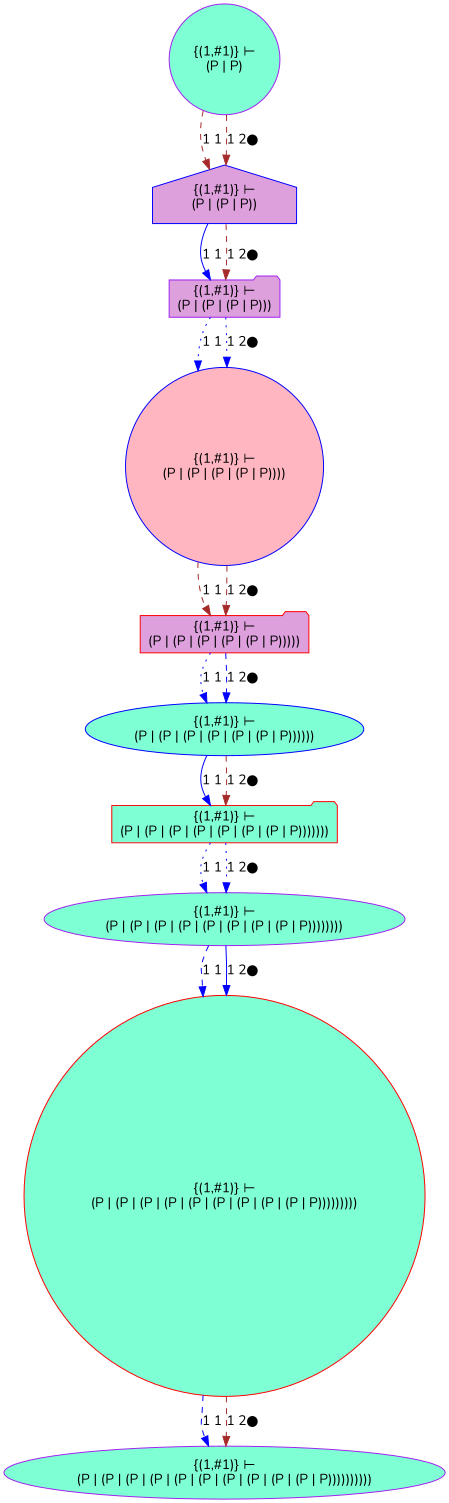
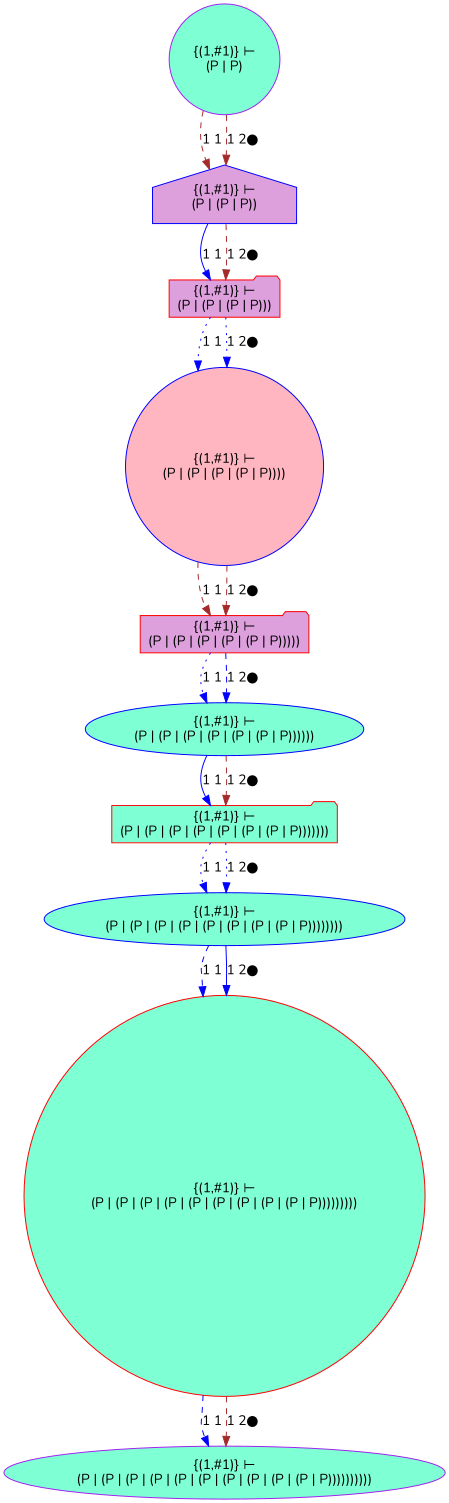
node "{(1,#1)} ⊢ (P | (P | (P | P)))": color purple -> red
node "{(1,#1)} ⊢ (P | (P | (P | (P | (P | (P | (P | (P | P))))))))": color purple -> blue
